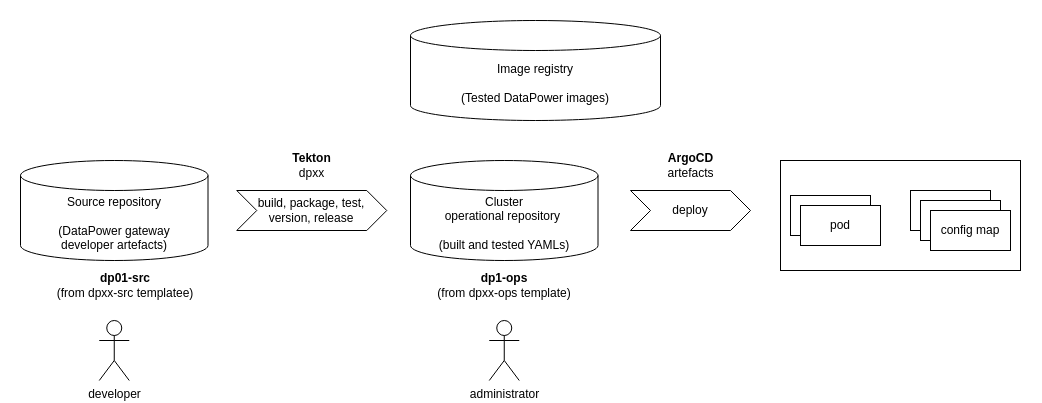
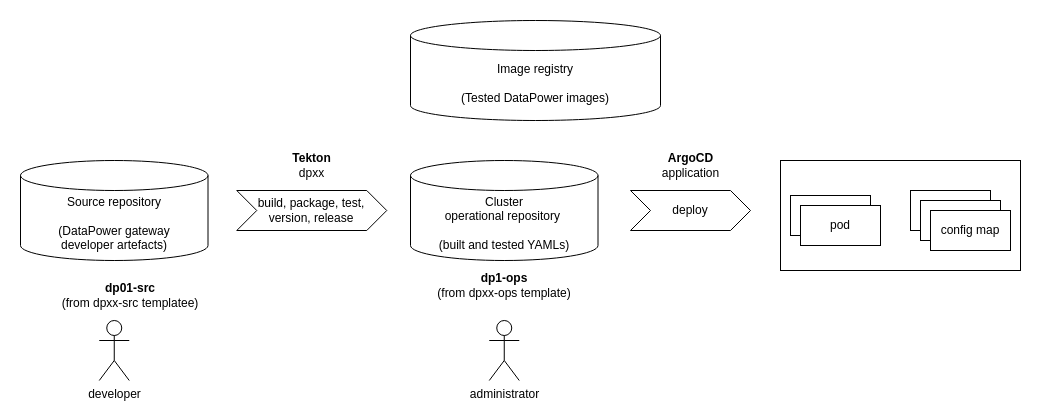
node "ArgoCD artefacts": label "ArgoCD artefacts" -> "ArgoCD application"
node "dp01-src (from dpxx-src templatee)": moved (126, 286) -> (131, 296)
